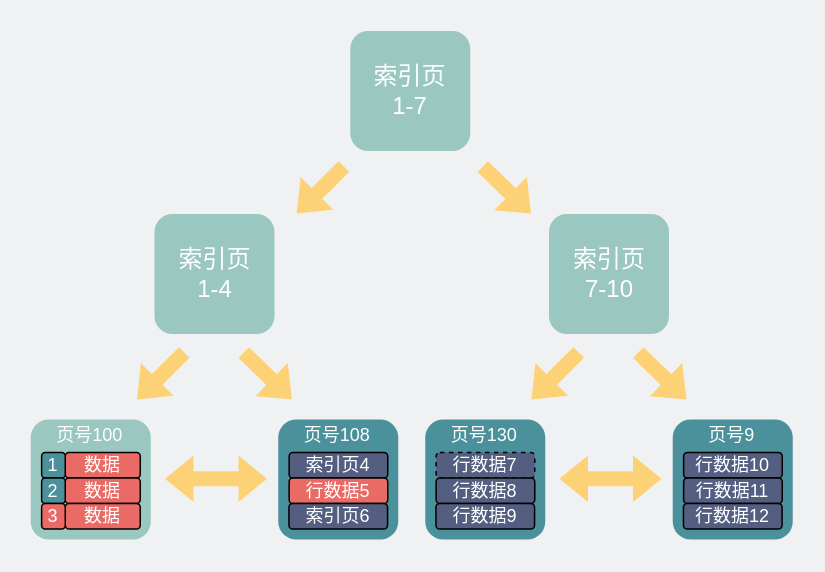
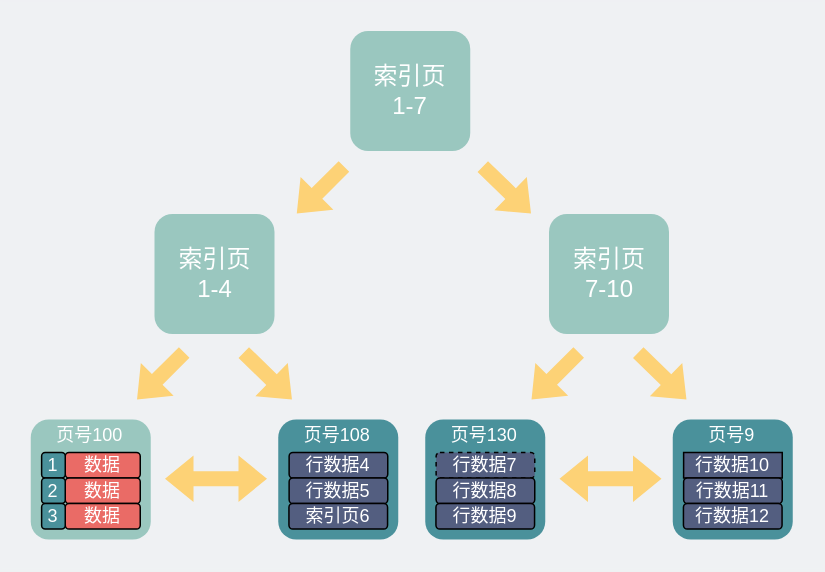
node "行数据10": shape rounded rectangle -> rectangle
node "索引页4": label "索引页4" -> "行数据4"
node "行数据5": fillcolor #ea6b66 -> #535e80
node "3": fillcolor #ea6b66 -> #4a919b
